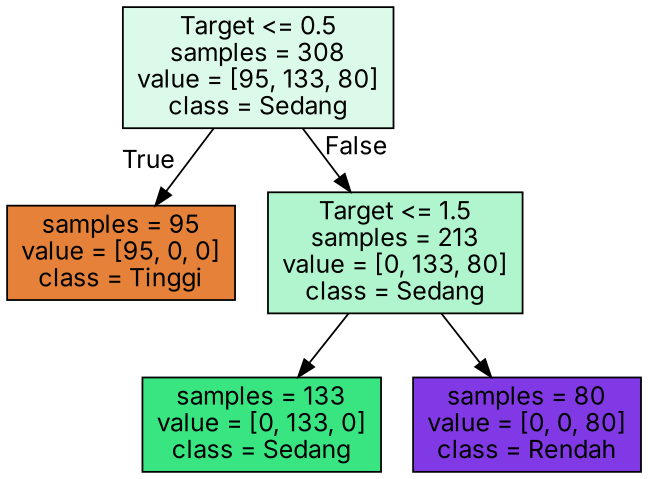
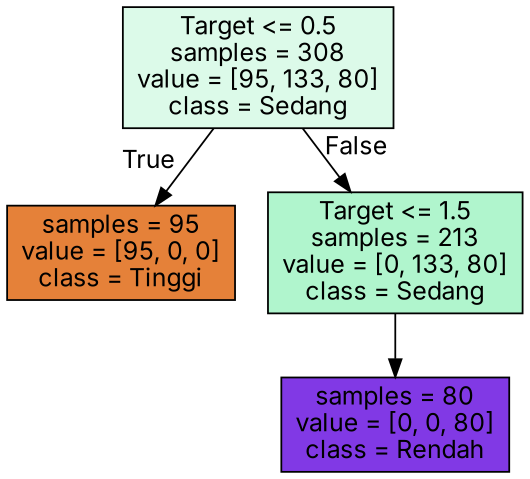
node "samples = 133 value = [0, 133, 0] class = Sedang": removed
